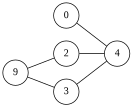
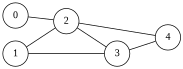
edge "0" -- "4": now "0" -- "2"
edge "2" -- "3": added
node "9": label "9" -> "1"
